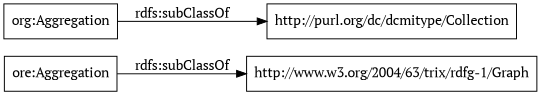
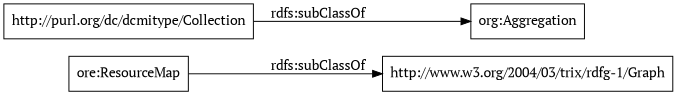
edge "org:Aggregation" -> "http://purl.org/dc/dcmitype/Collection": reversed
node "ore:Aggregation": label "ore:Aggregation" -> "ore:ResourceMap"
node "http://www.w3.org/2004/63/trix/rdfg-1/Graph": label "http://www.w3.org/2004/63/trix/rdfg-1/Graph" -> "http://www.w3.org/2004/03/trix/rdfg-1/Graph"
